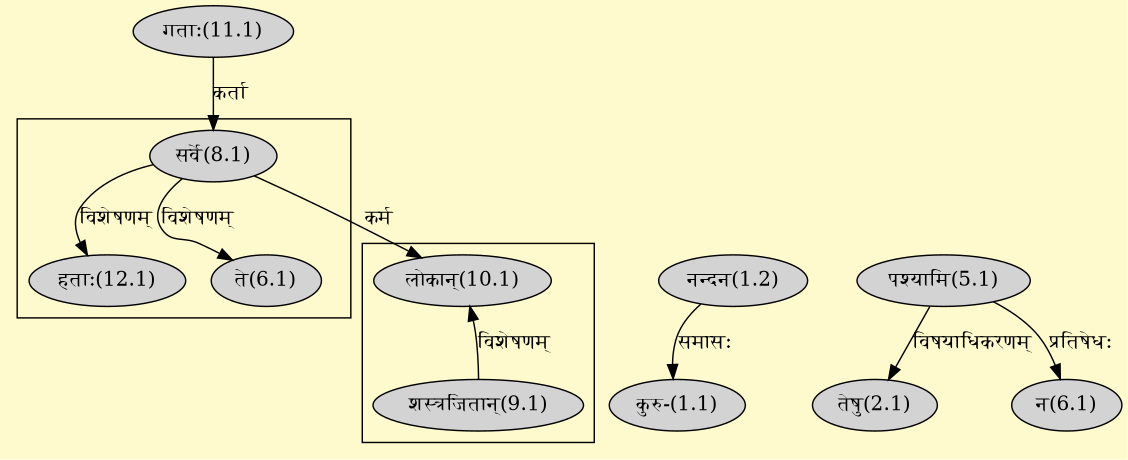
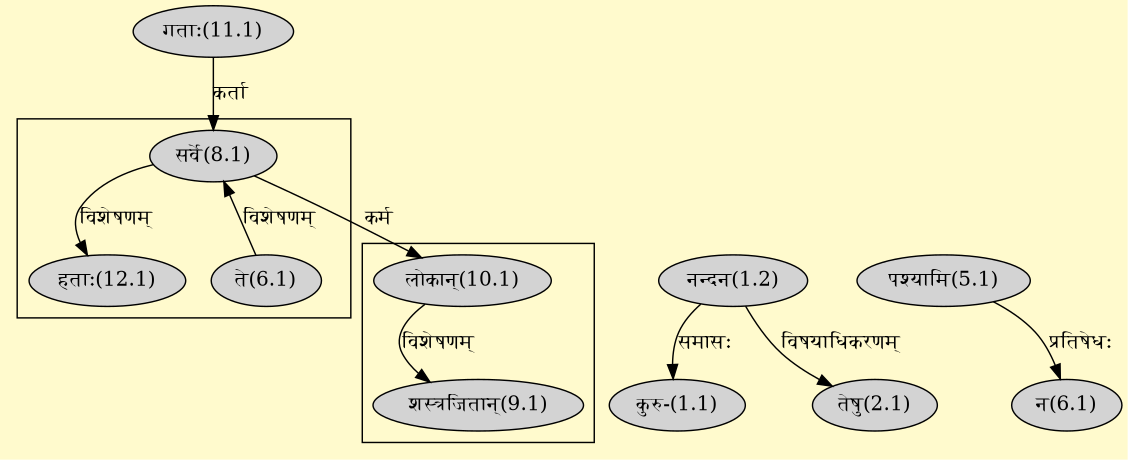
edge "सर्वे(8.1)" -> "ते(6.1)": reversed
edge "पश्यामि(5.1)" -> "तेषु(2.1)": now "नन्दन(1.2)" -> "तेषु(2.1)"
edge "शस्त्रजितान्(9.1)" -> "लोकान्(10.1)": reversed
